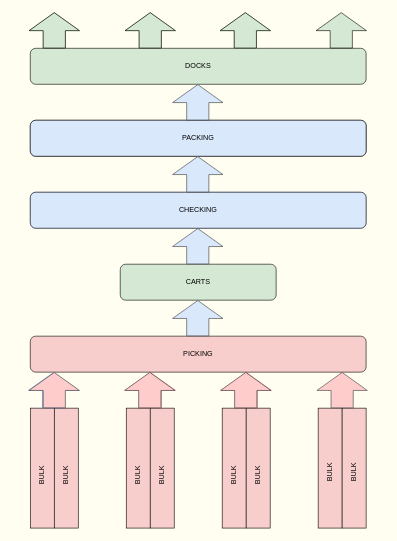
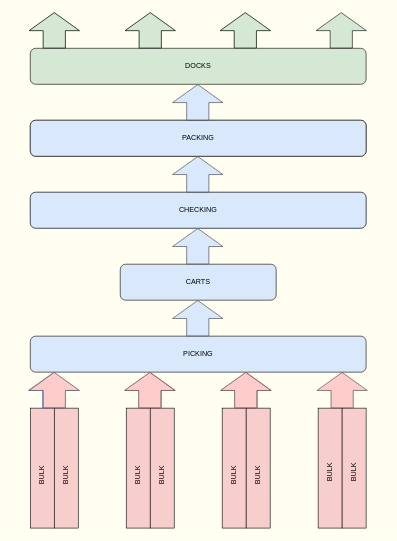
node "CARTS": fillcolor #d5e8d4 -> #dae8fc
node "PICKING": fillcolor #f8cecc -> #dae8fc
